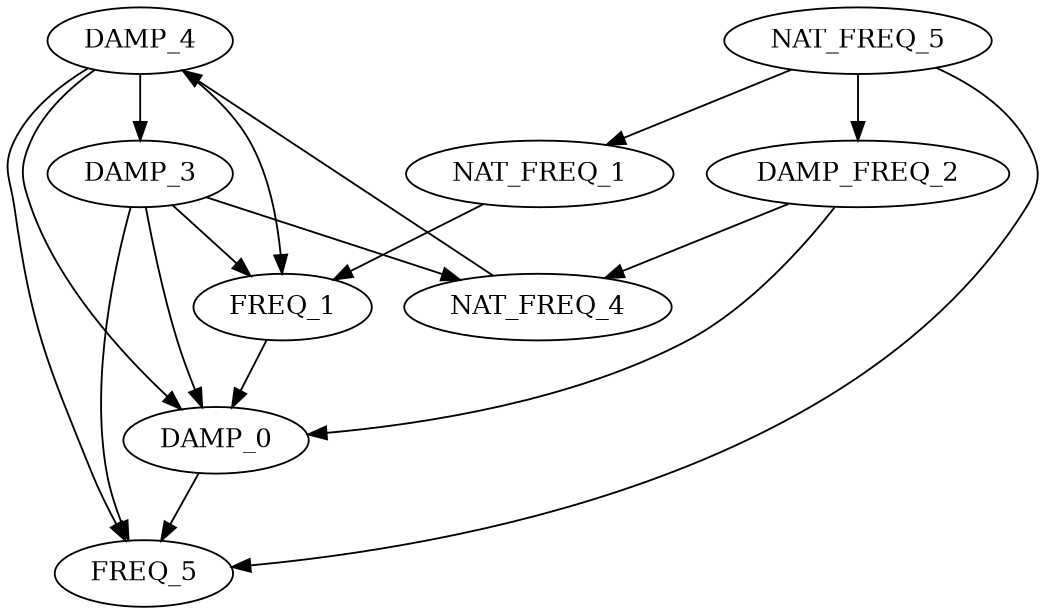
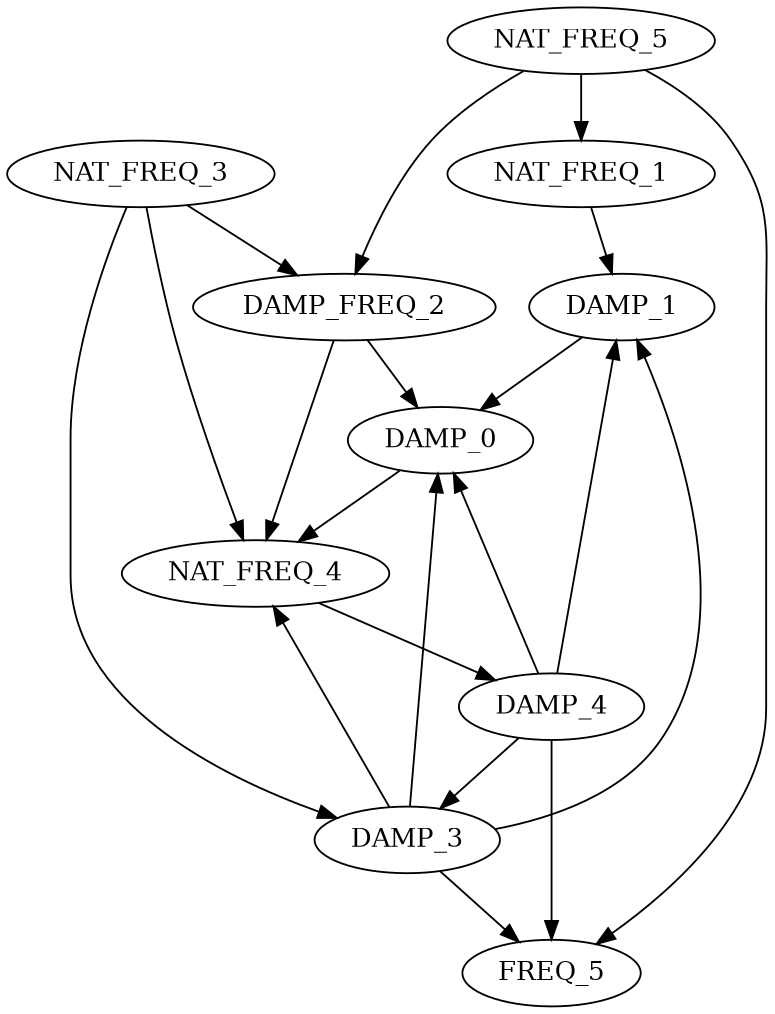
node "NAT_FREQ_3": added
node "FREQ_1": label "FREQ_1" -> "DAMP_1"
edge "DAMP_0" -> "FREQ_5": now "DAMP_0" -> "NAT_FREQ_4"
